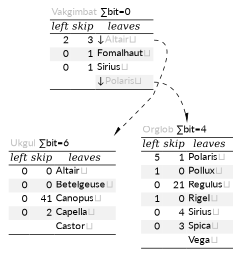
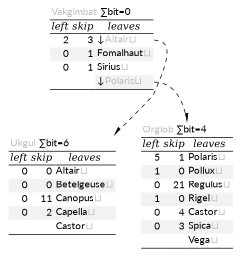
node "Ukgul": text "41" -> "11"
node "Orglob": text "Sirius" -> "Castor"
